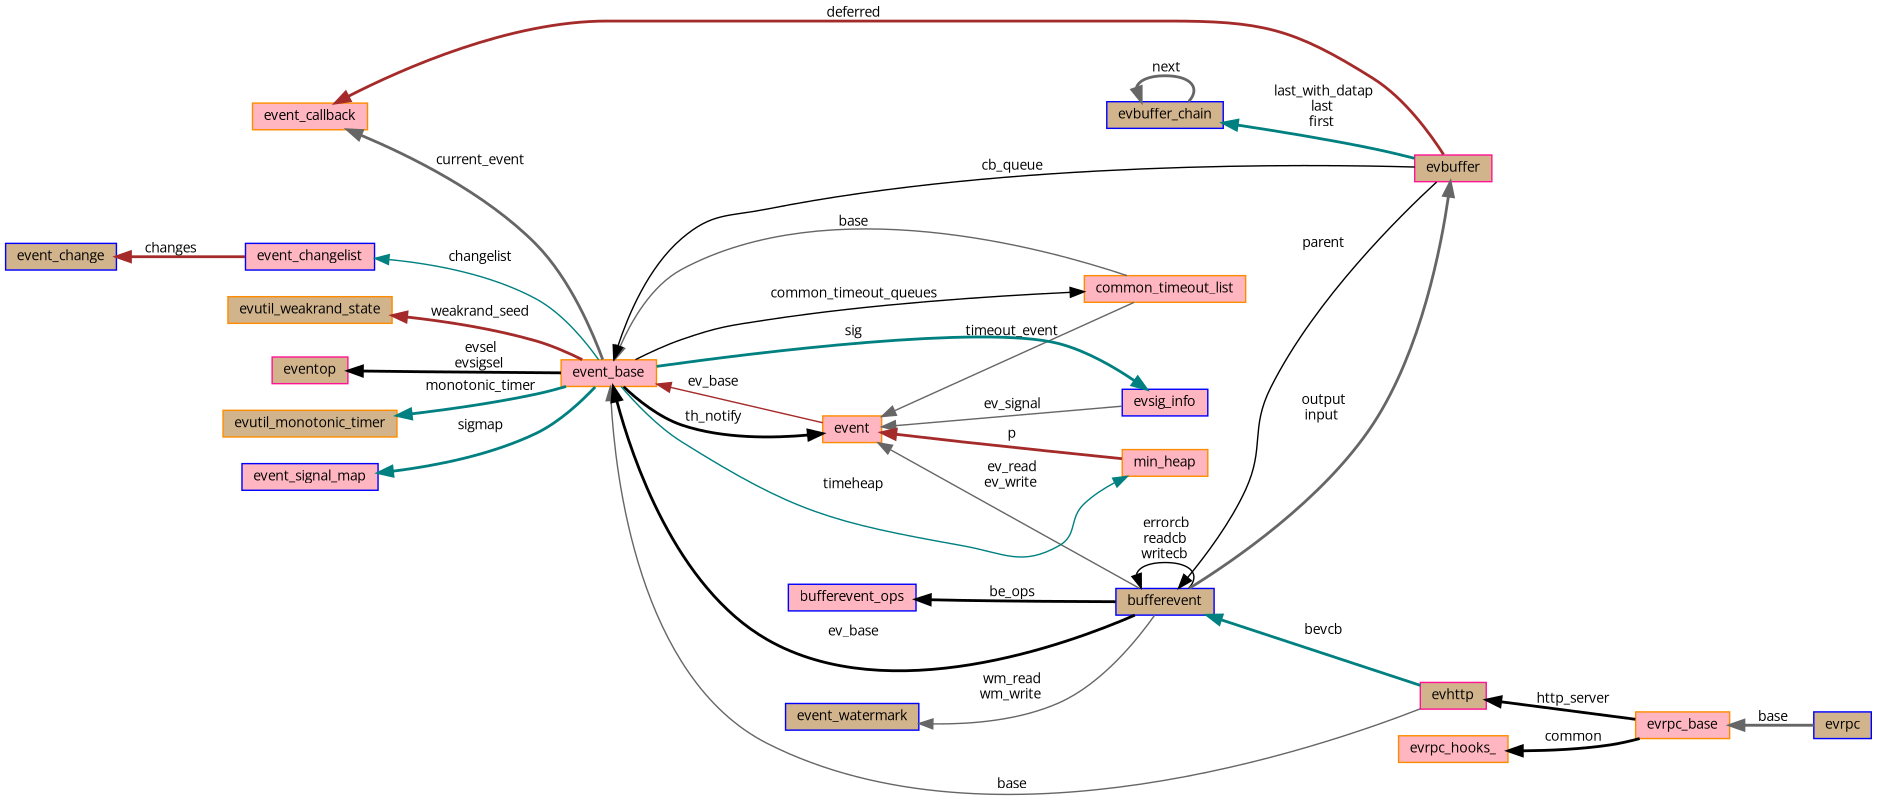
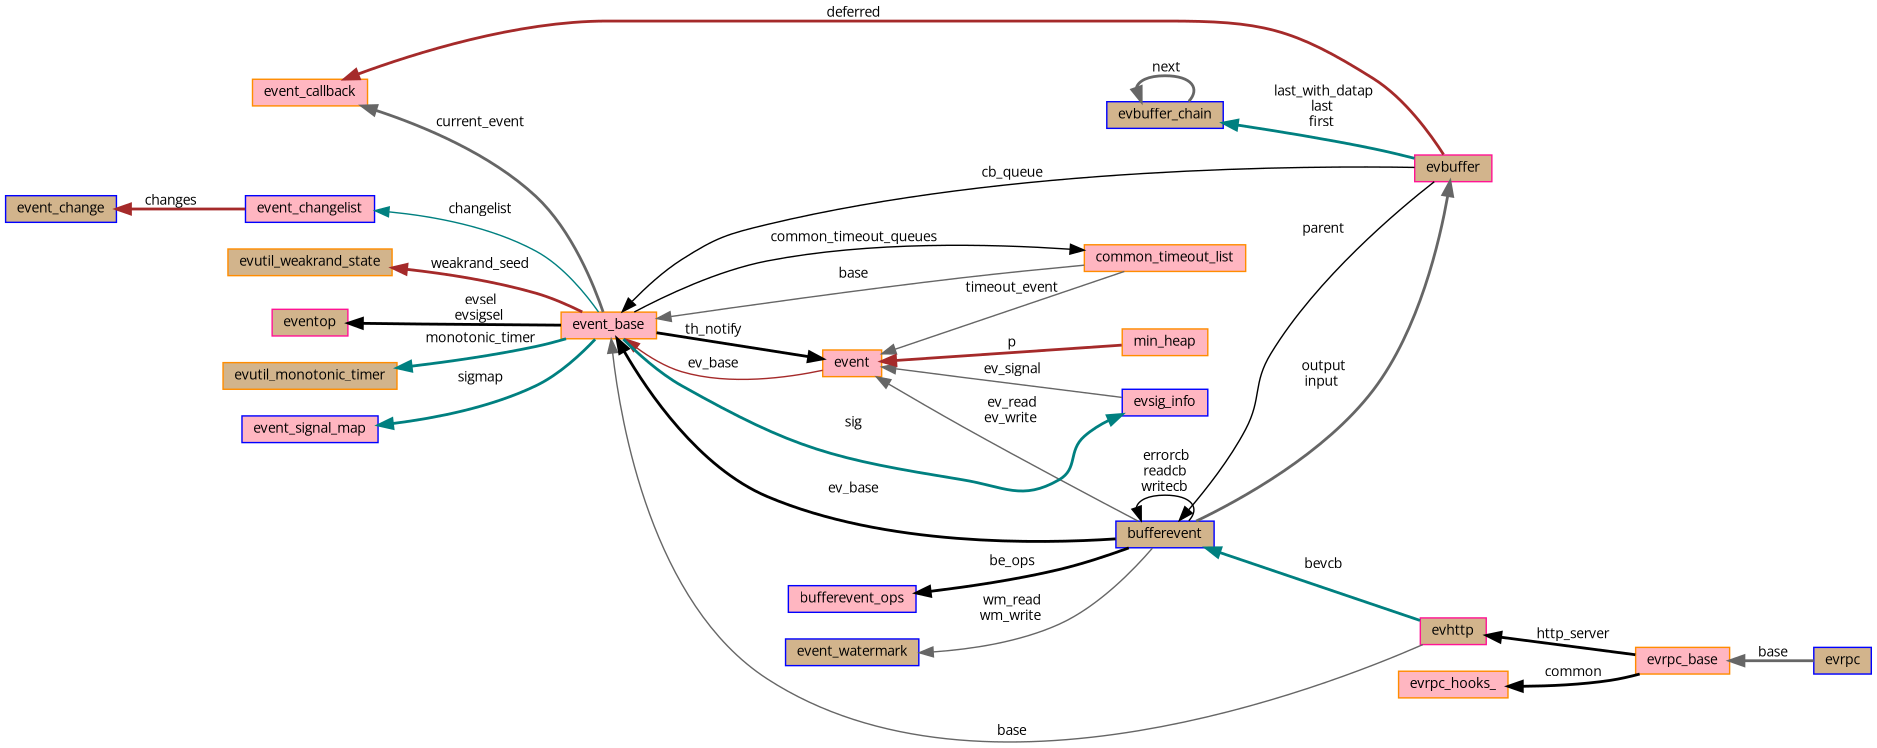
edge "event_base" -> "min_heap": removed, label "timeheap"
